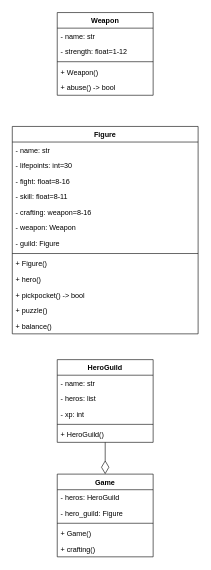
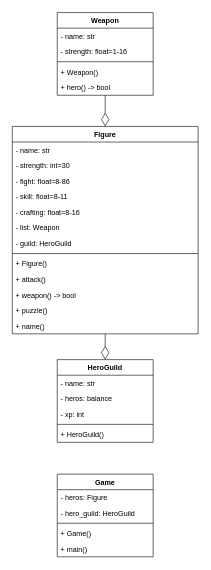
node "- strength: float=1-12": label "- strength: float=1-12" -> "- strength: float=1-16"
node "+ abuse() -> bool": label "+ abuse() -> bool" -> "+ hero() -> bool"
edge "Weapon" -> "Figure": added
node "- lifepoints: int=30": label "- lifepoints: int=30" -> "- strength: int=30"
node "- fight: float=8-16": label "- fight: float=8-16" -> "- fight: float=8-86"
node "- crafting: weapon=8-16": label "- crafting: weapon=8-16" -> "- crafting: float=8-16"
node "- weapon: Weapon": label "- weapon: Weapon" -> "- list: Weapon"
node "- guild: Figure": label "- guild: Figure" -> "- guild: HeroGuild"
node "+ hero()": label "+ hero()" -> "+ attack()"
node "+ pickpocket() -> bool": label "+ pickpocket() -> bool" -> "+ weapon() -> bool"
node "+ balance()": label "+ balance()" -> "+ name()"
edge "Figure" -> "HeroGuild": added
node "- heros: list": label "- heros: list" -> "- heros: balance"
edge "HeroGuild" -> "Game": removed
node "- heros: HeroGuild": label "- heros: HeroGuild" -> "- heros: Figure"
node "- hero_guild: Figure": label "- hero_guild: Figure" -> "- hero_guild: HeroGuild"
node "+ crafting()": label "+ crafting()" -> "+ main()"
